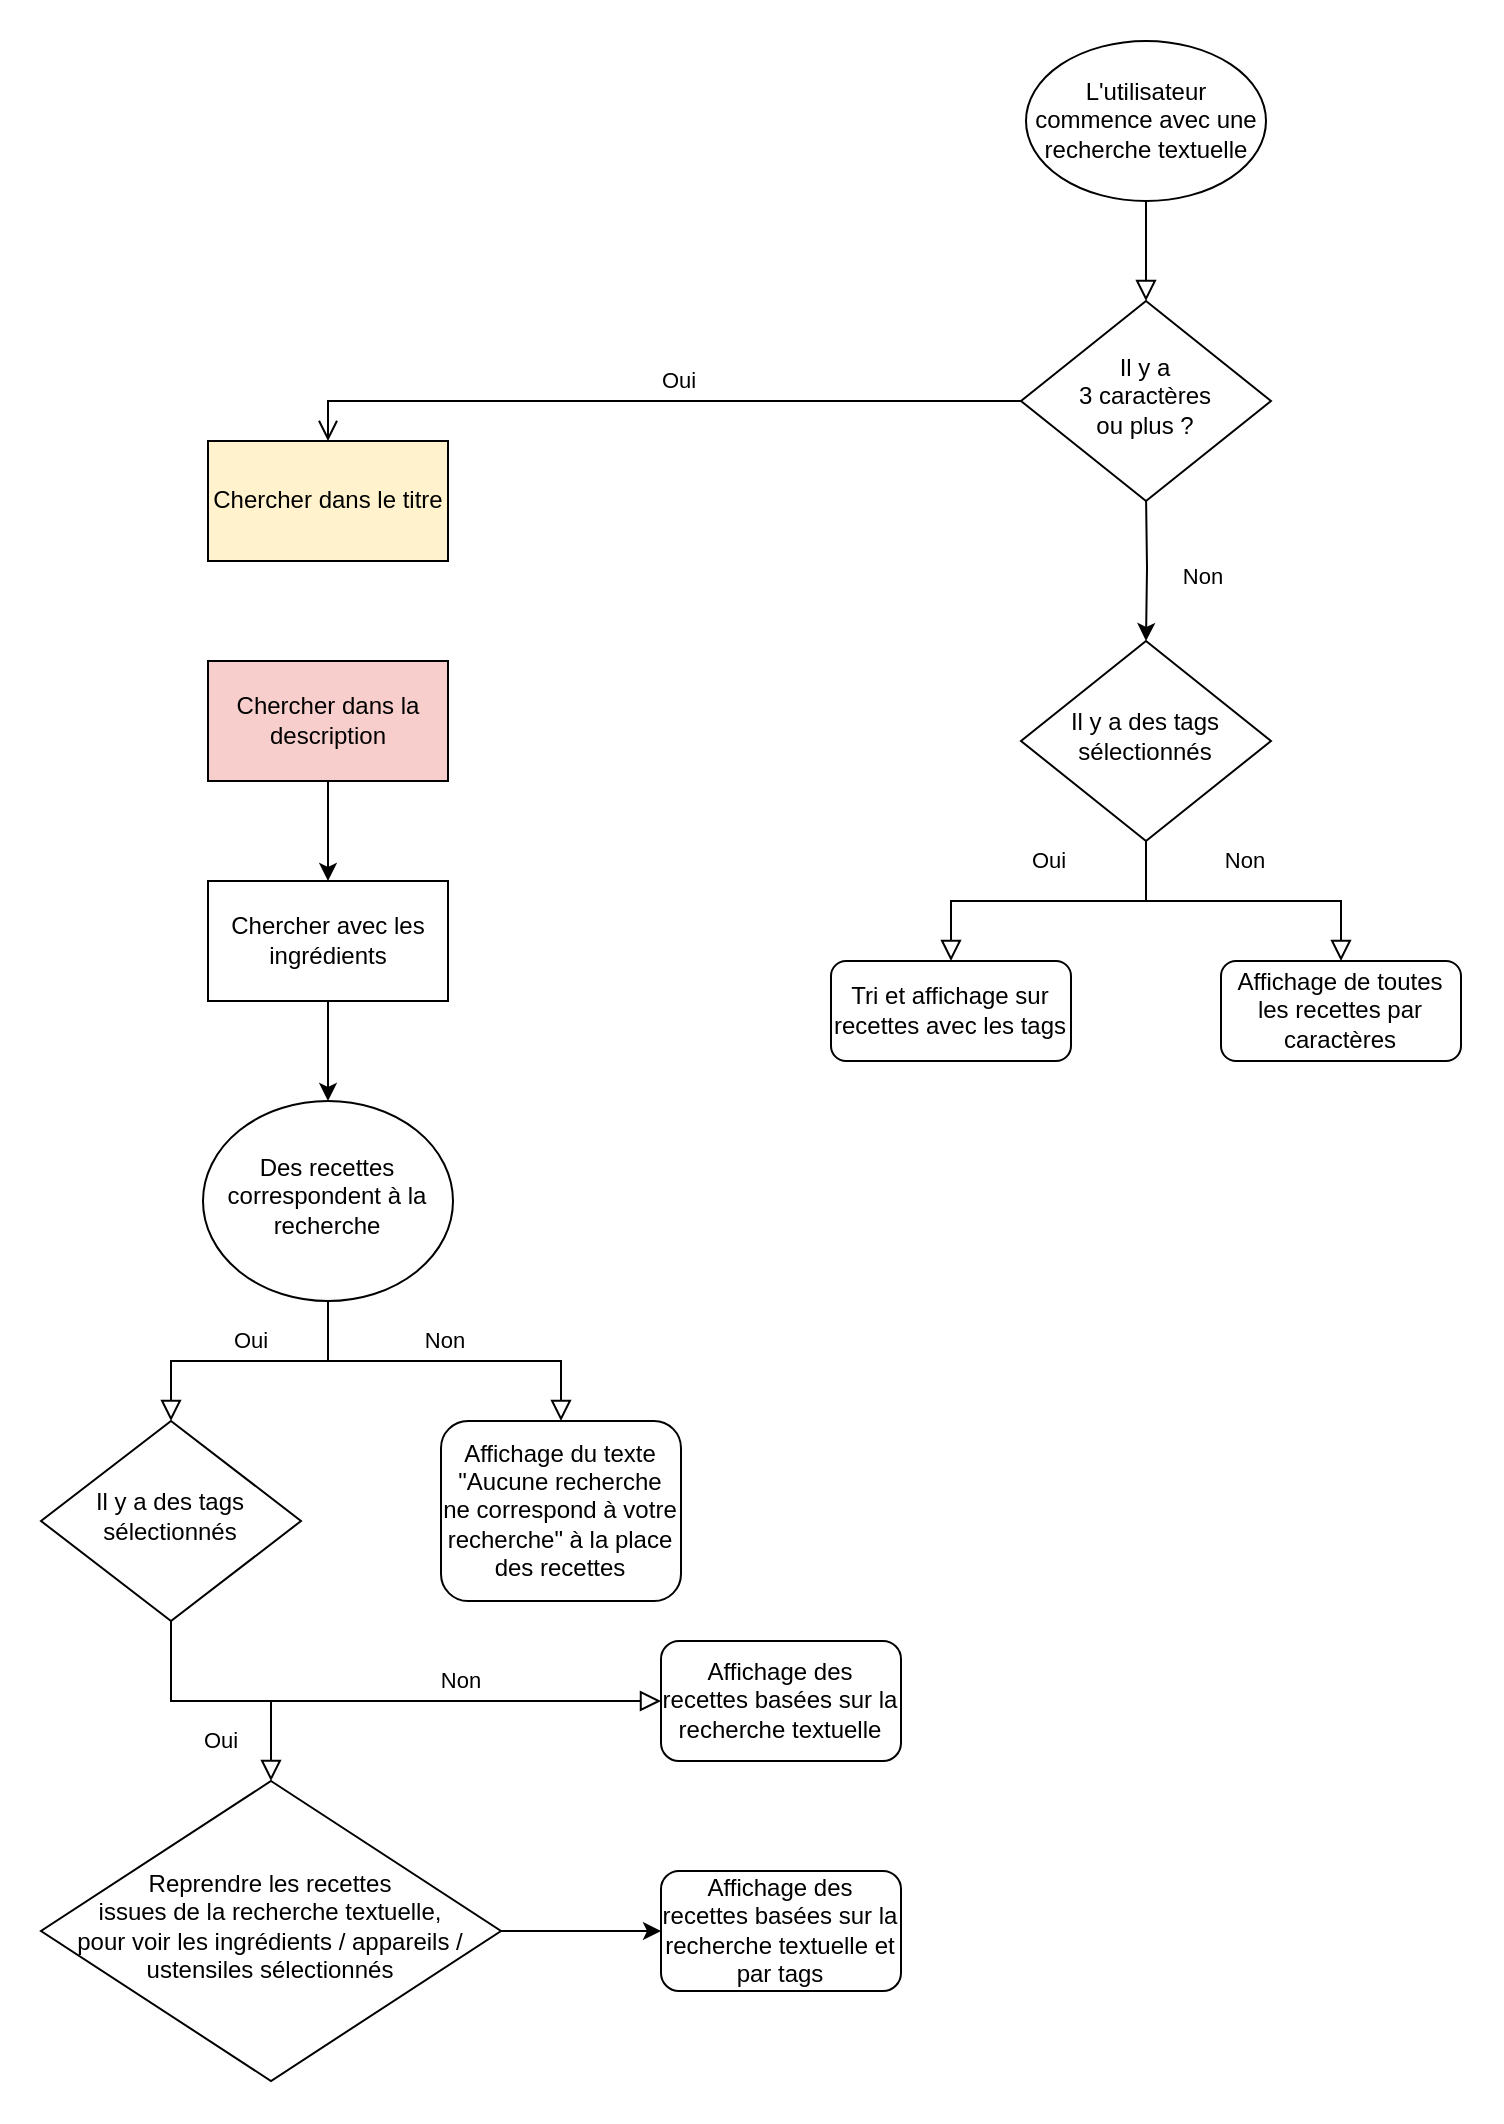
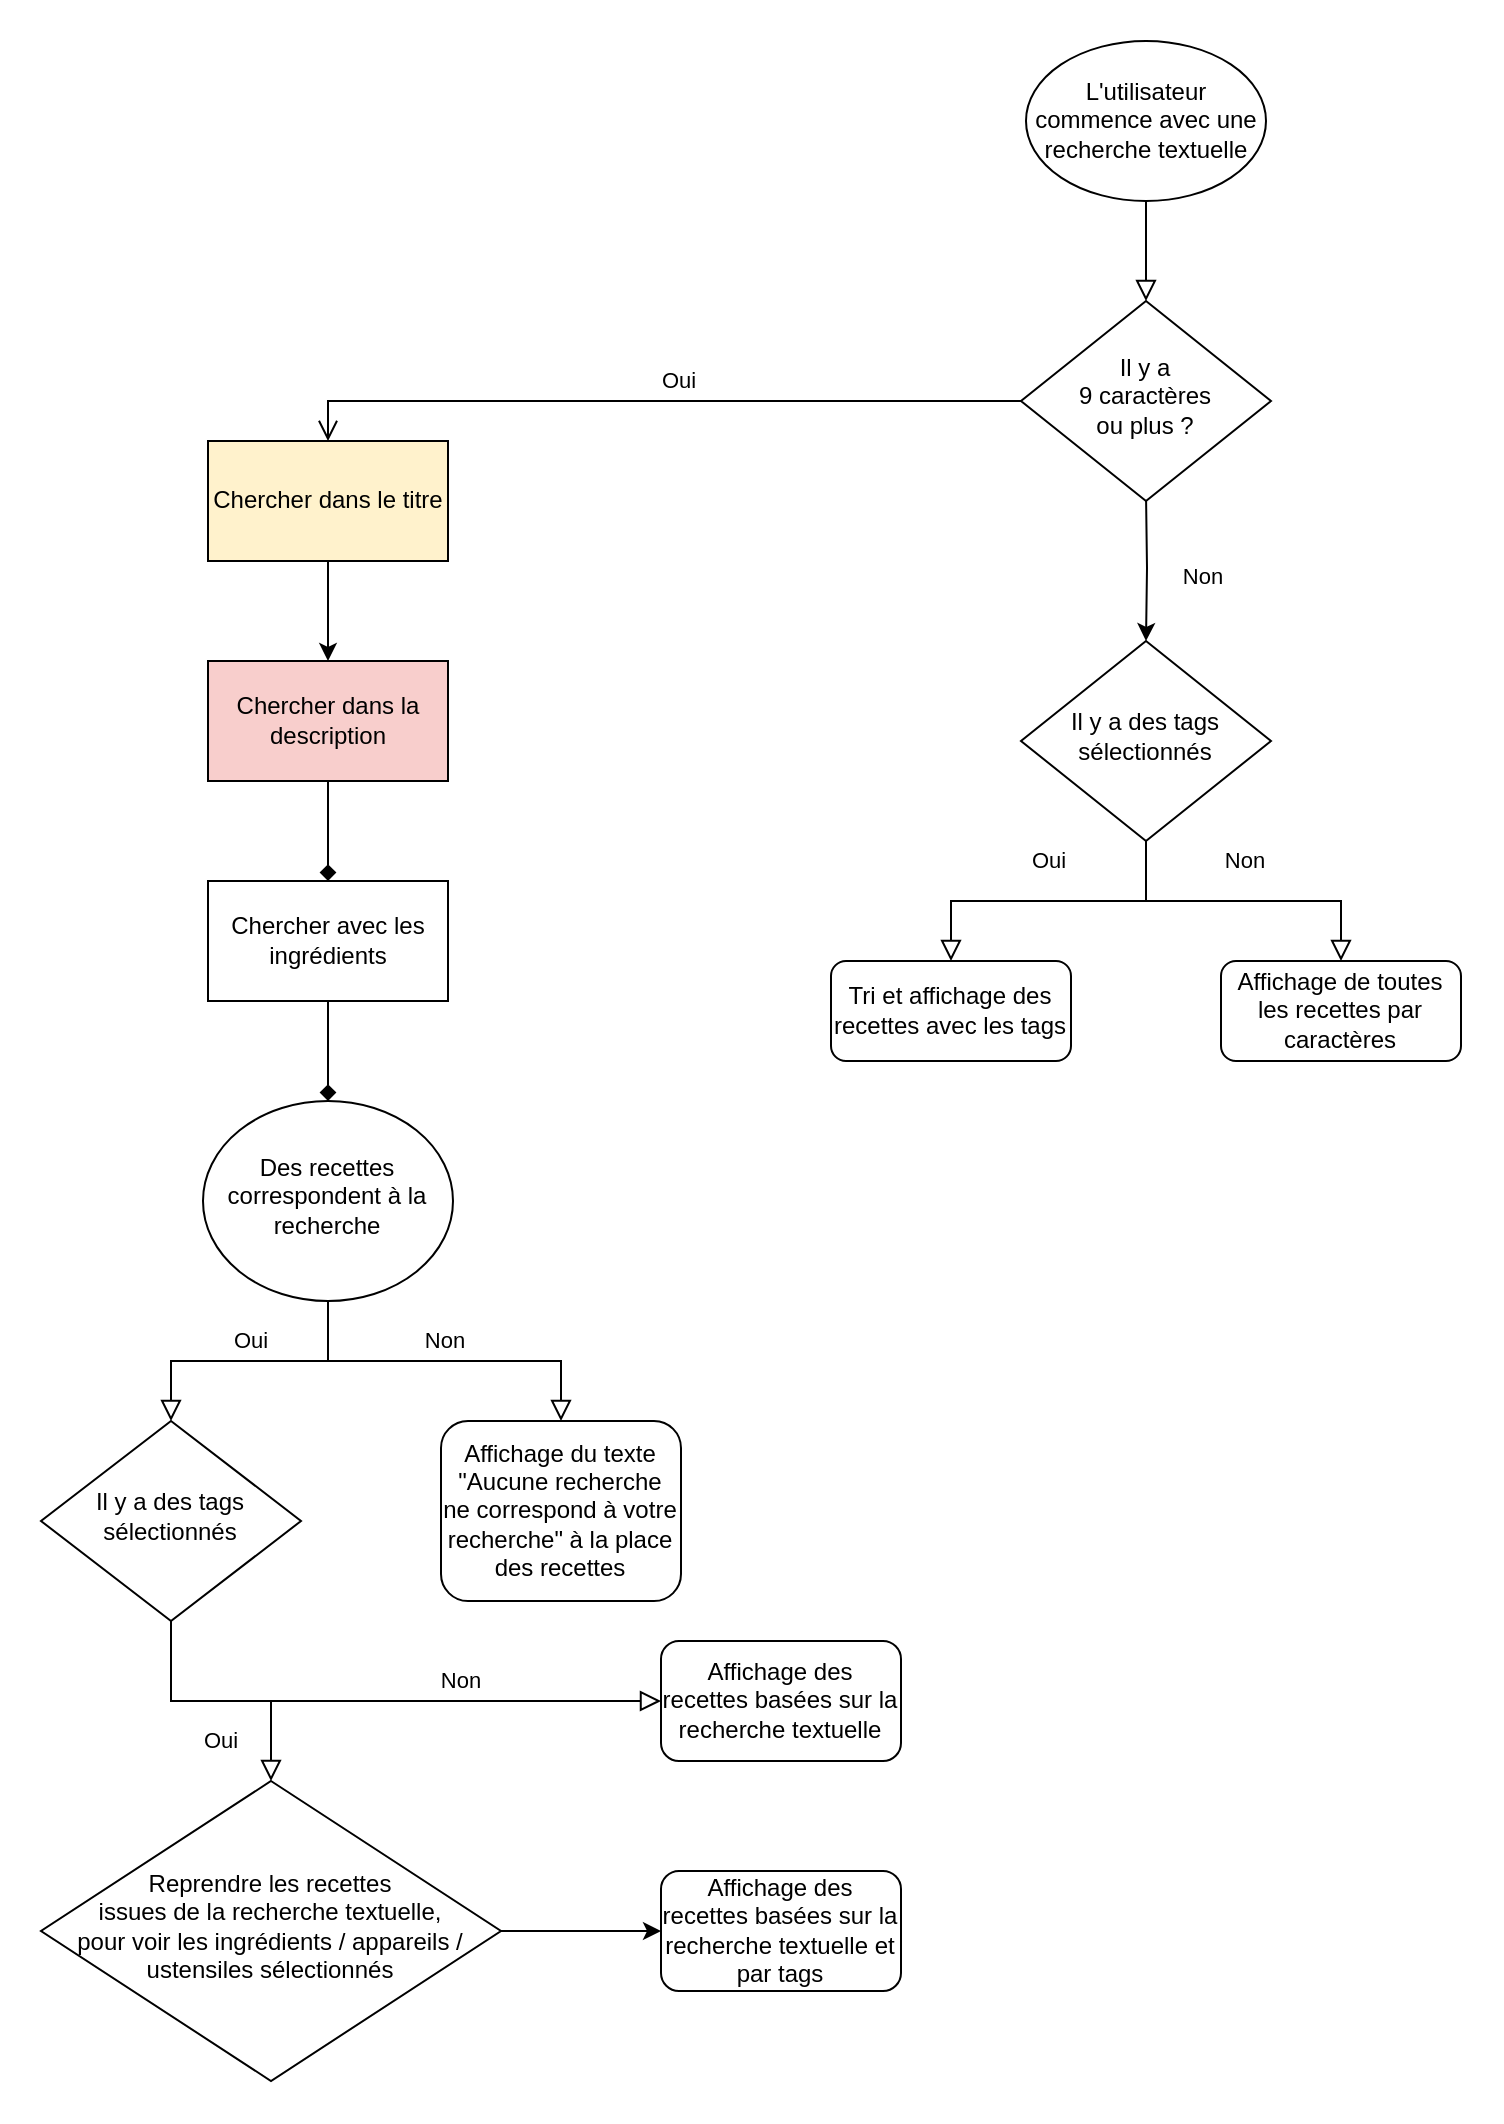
node "Il y a 3 caractères ou plus ?": label "Il y a 3 caractères ou plus ?" -> "Il y a 9 caractères ou plus ?"
edge "Chercher dans le titre" -> "Chercher dans la description": added
edge "Chercher dans la description" -> "Chercher avec les ingrédients": arrowhead classic -> diamond
node "Tri et affichage sur recettes avec les tags": label "Tri et affichage sur recettes avec les tags" -> "Tri et affichage des recettes avec les tags"
edge "Chercher avec les ingrédients" -> "Des recettes correspondent à la recherche": arrowhead classic -> diamond
